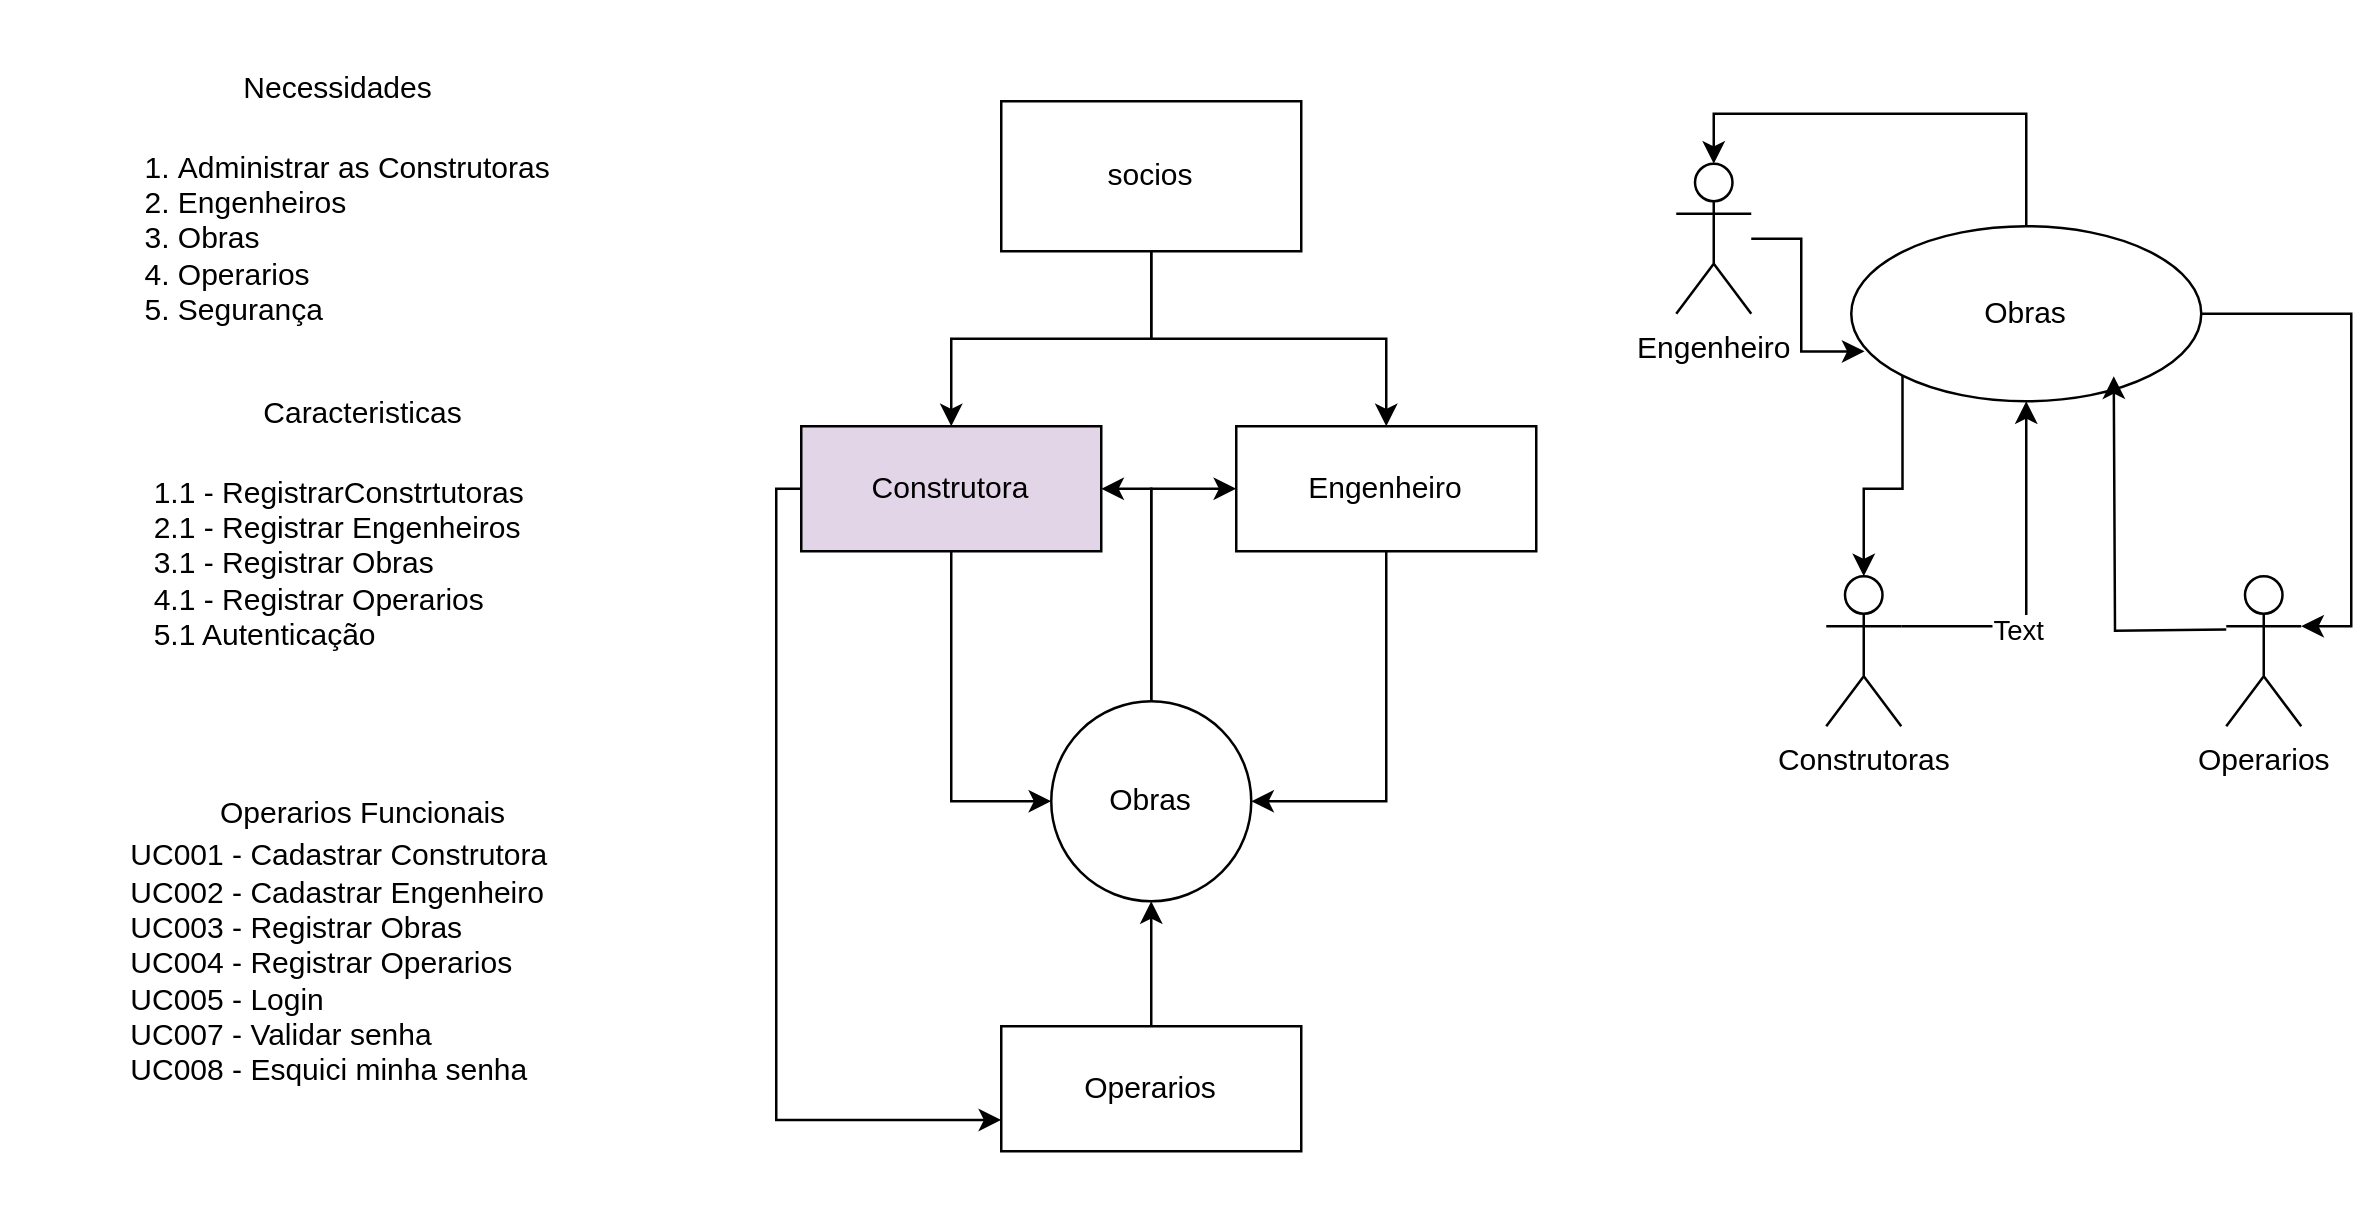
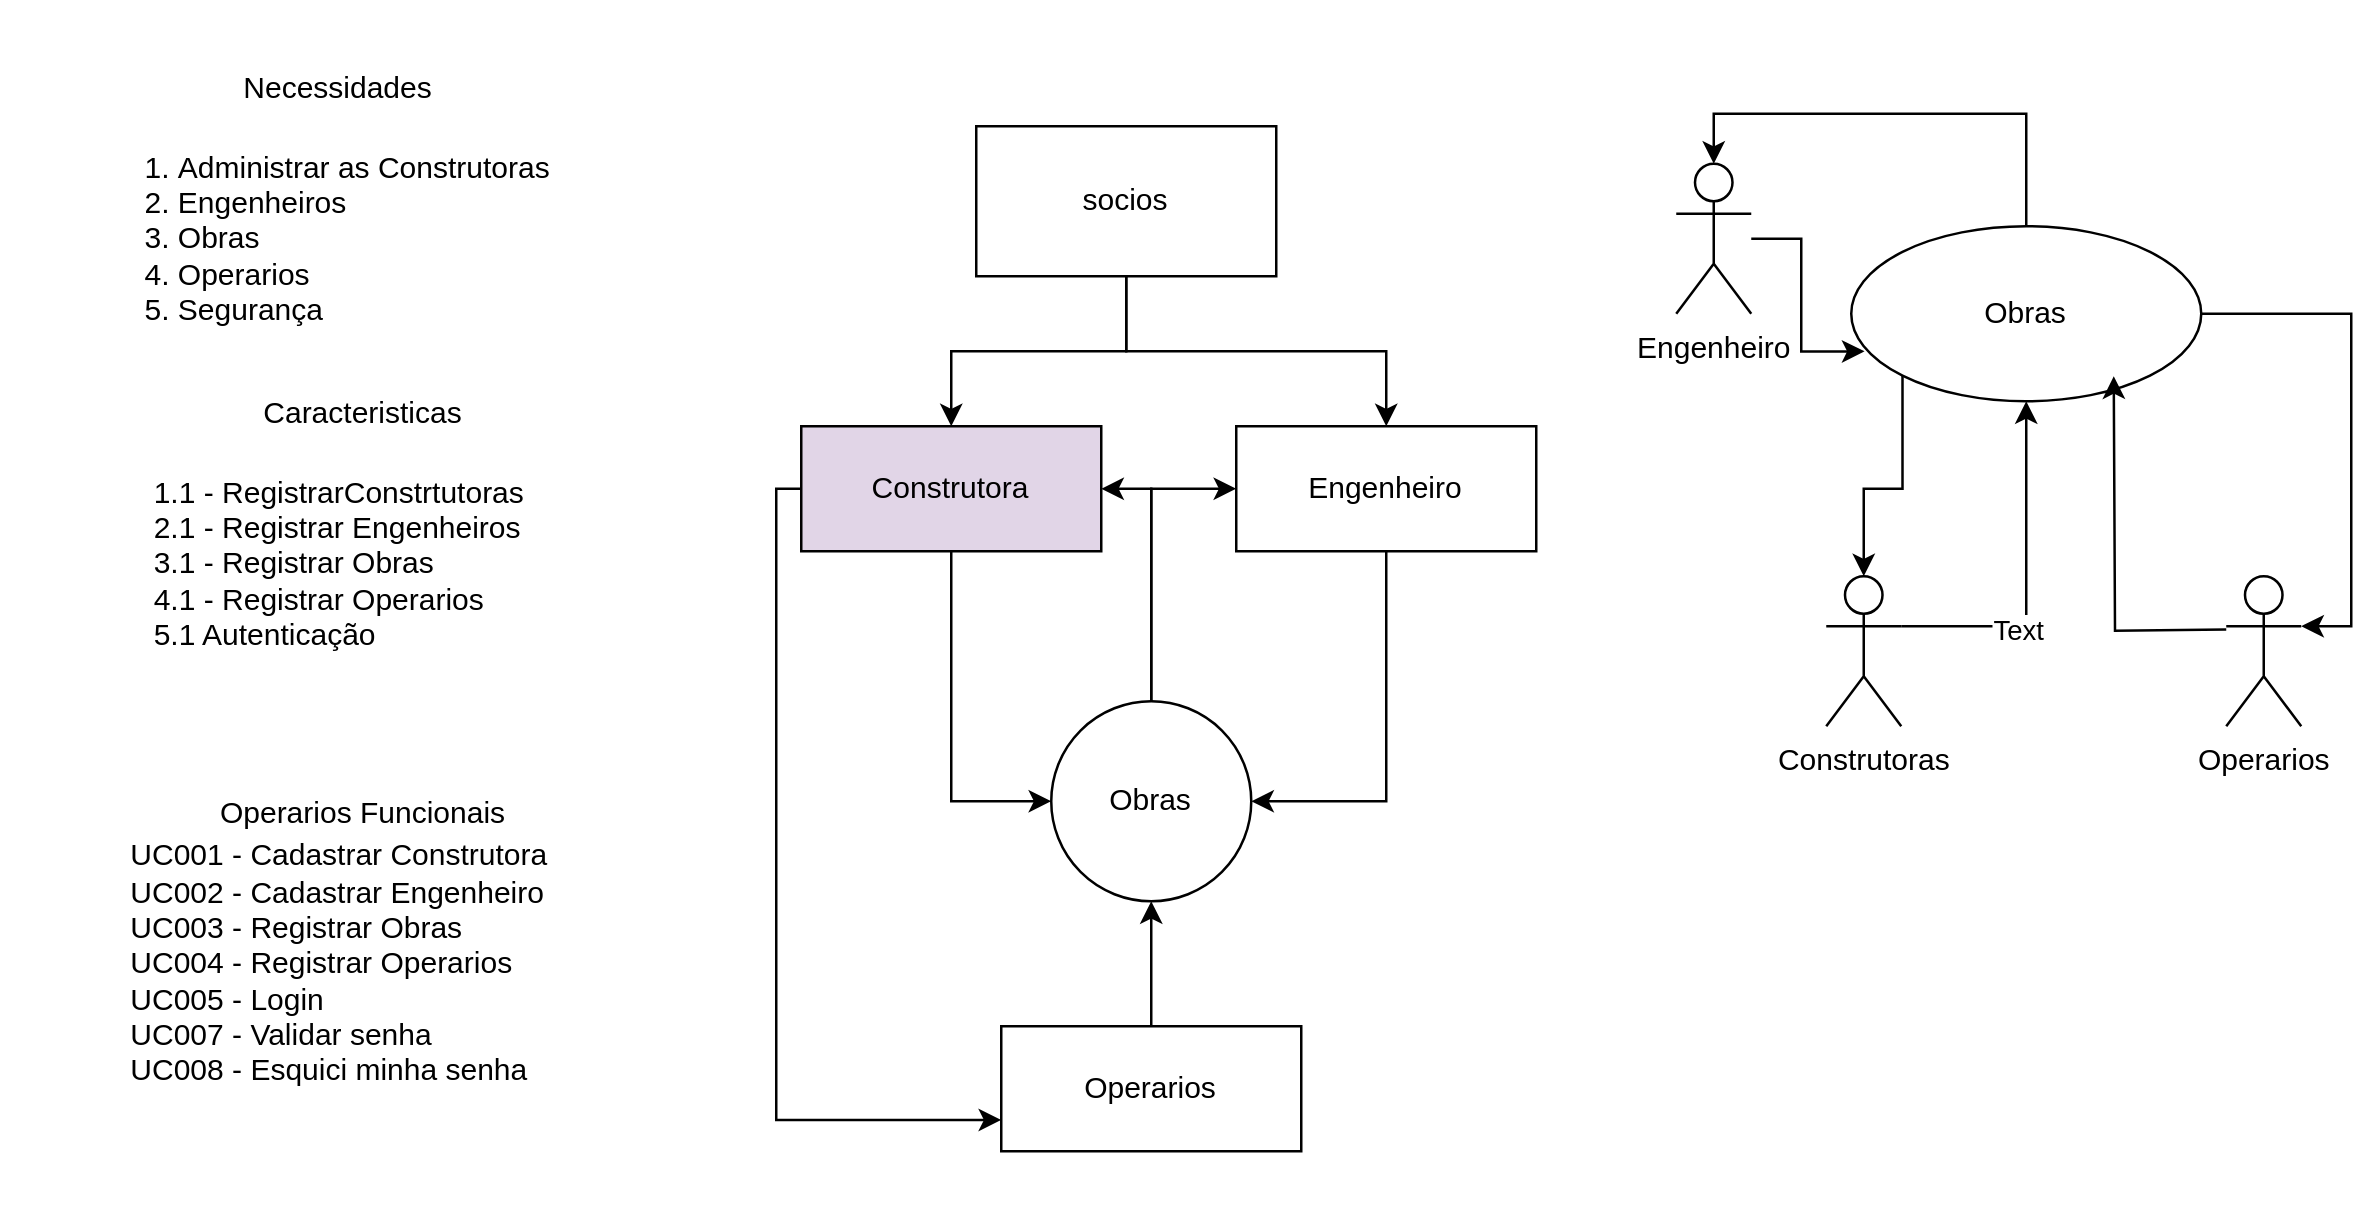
node "socios": moved (1151, 176) -> (1126, 201)
